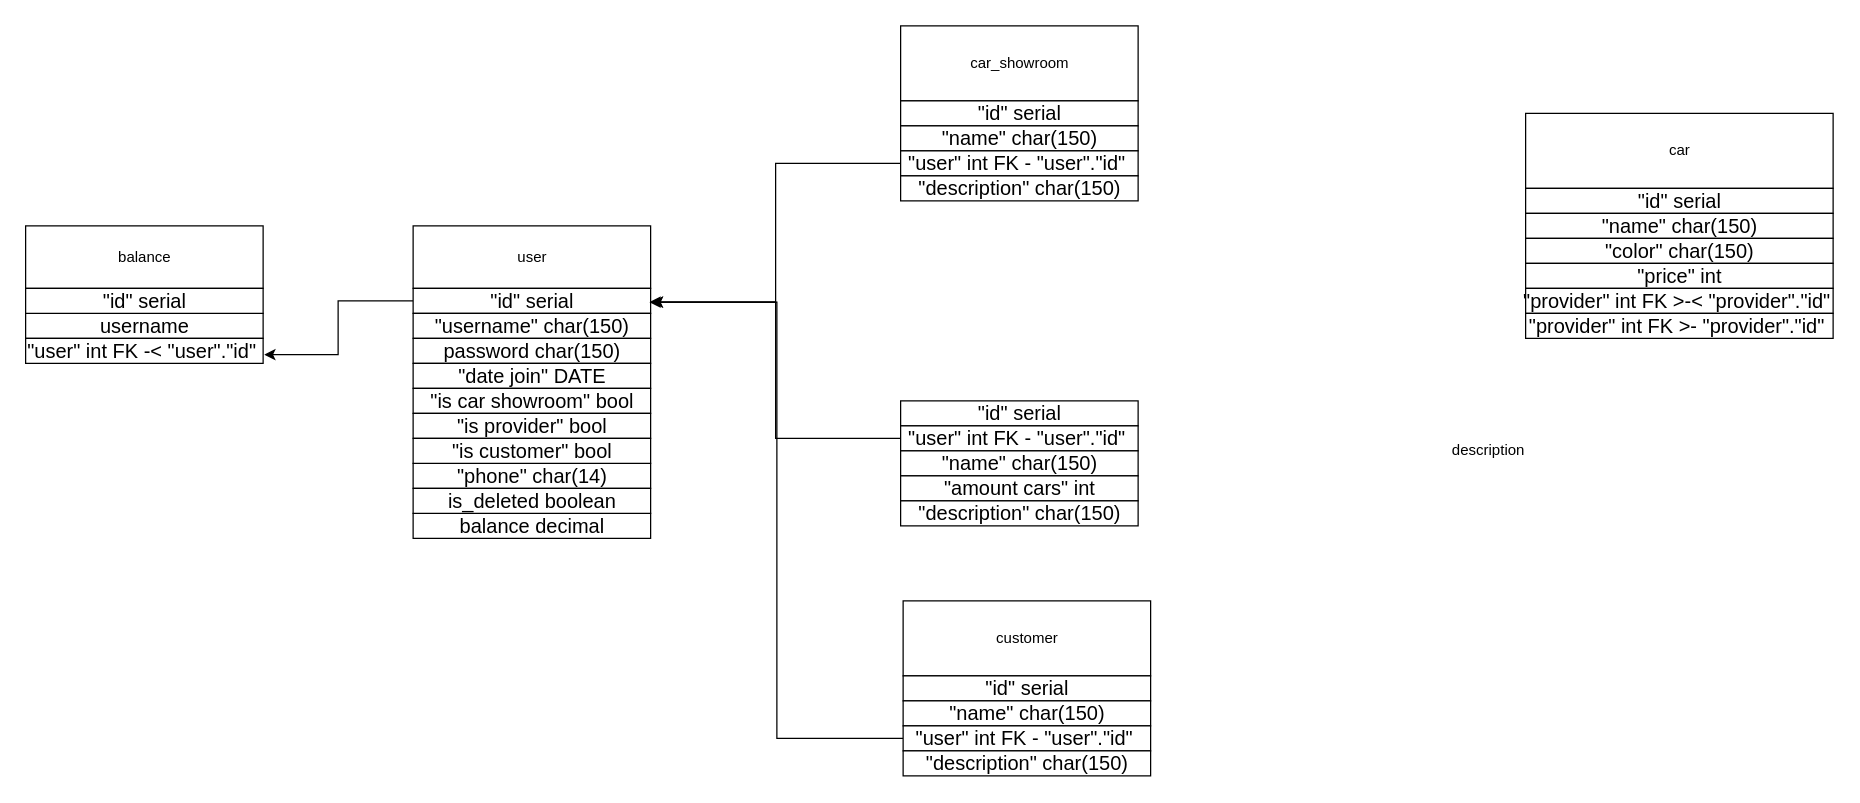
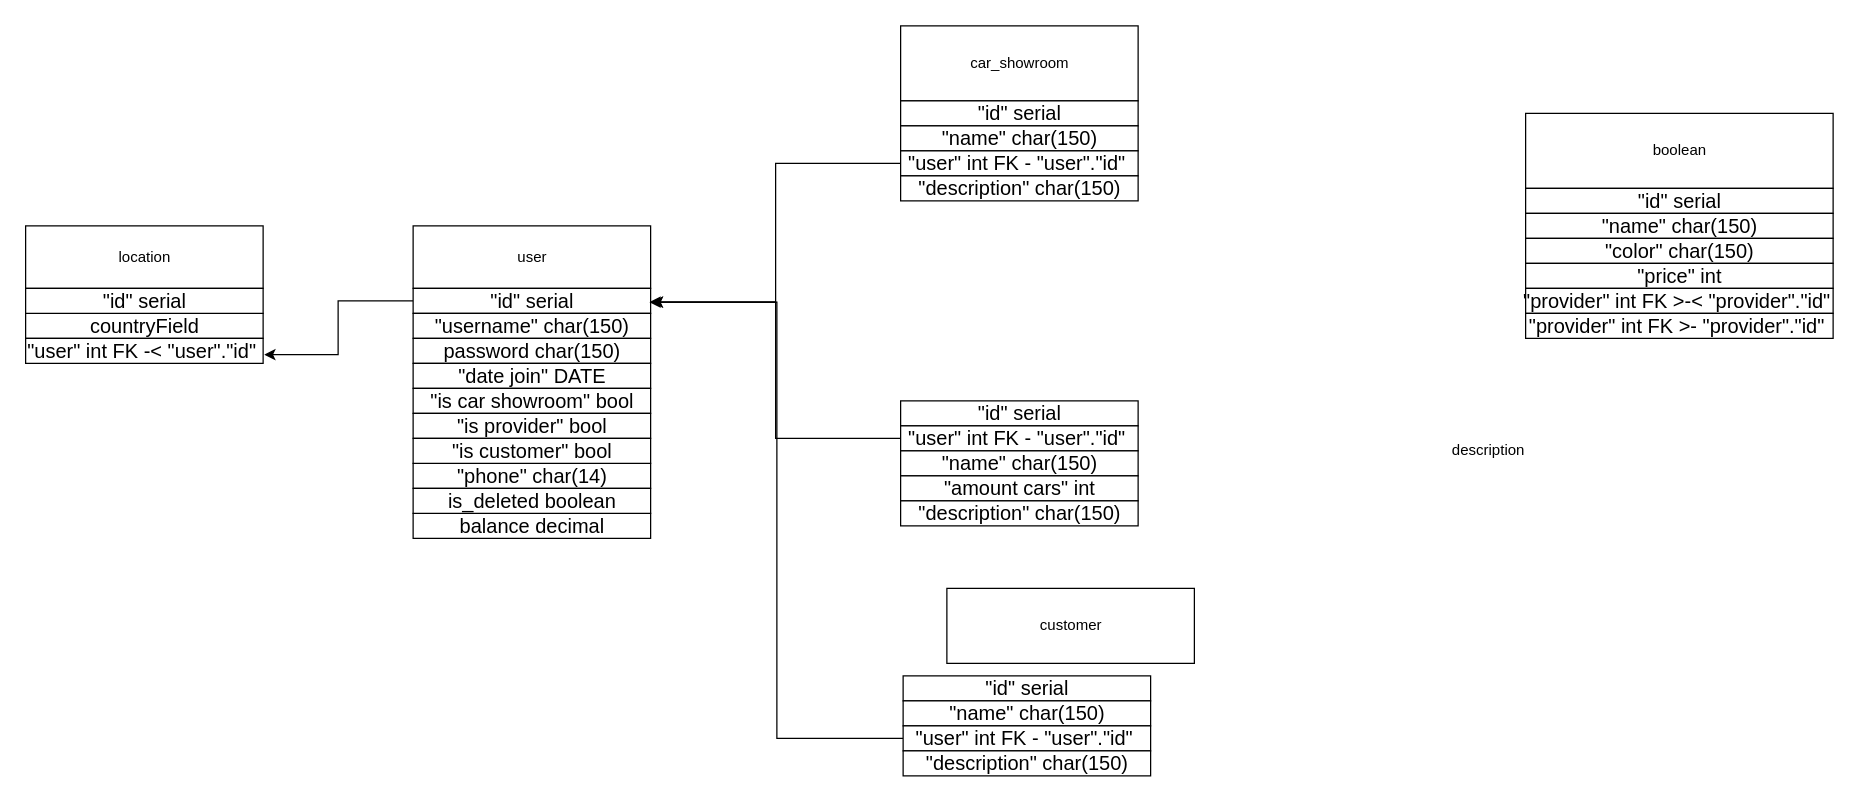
node "car": label "car" -> "boolean"
node "balance": label "balance" -> "location"
node "username": label "username" -> "countryField"
node "customer": moved (1027, 638) -> (1071, 626)
